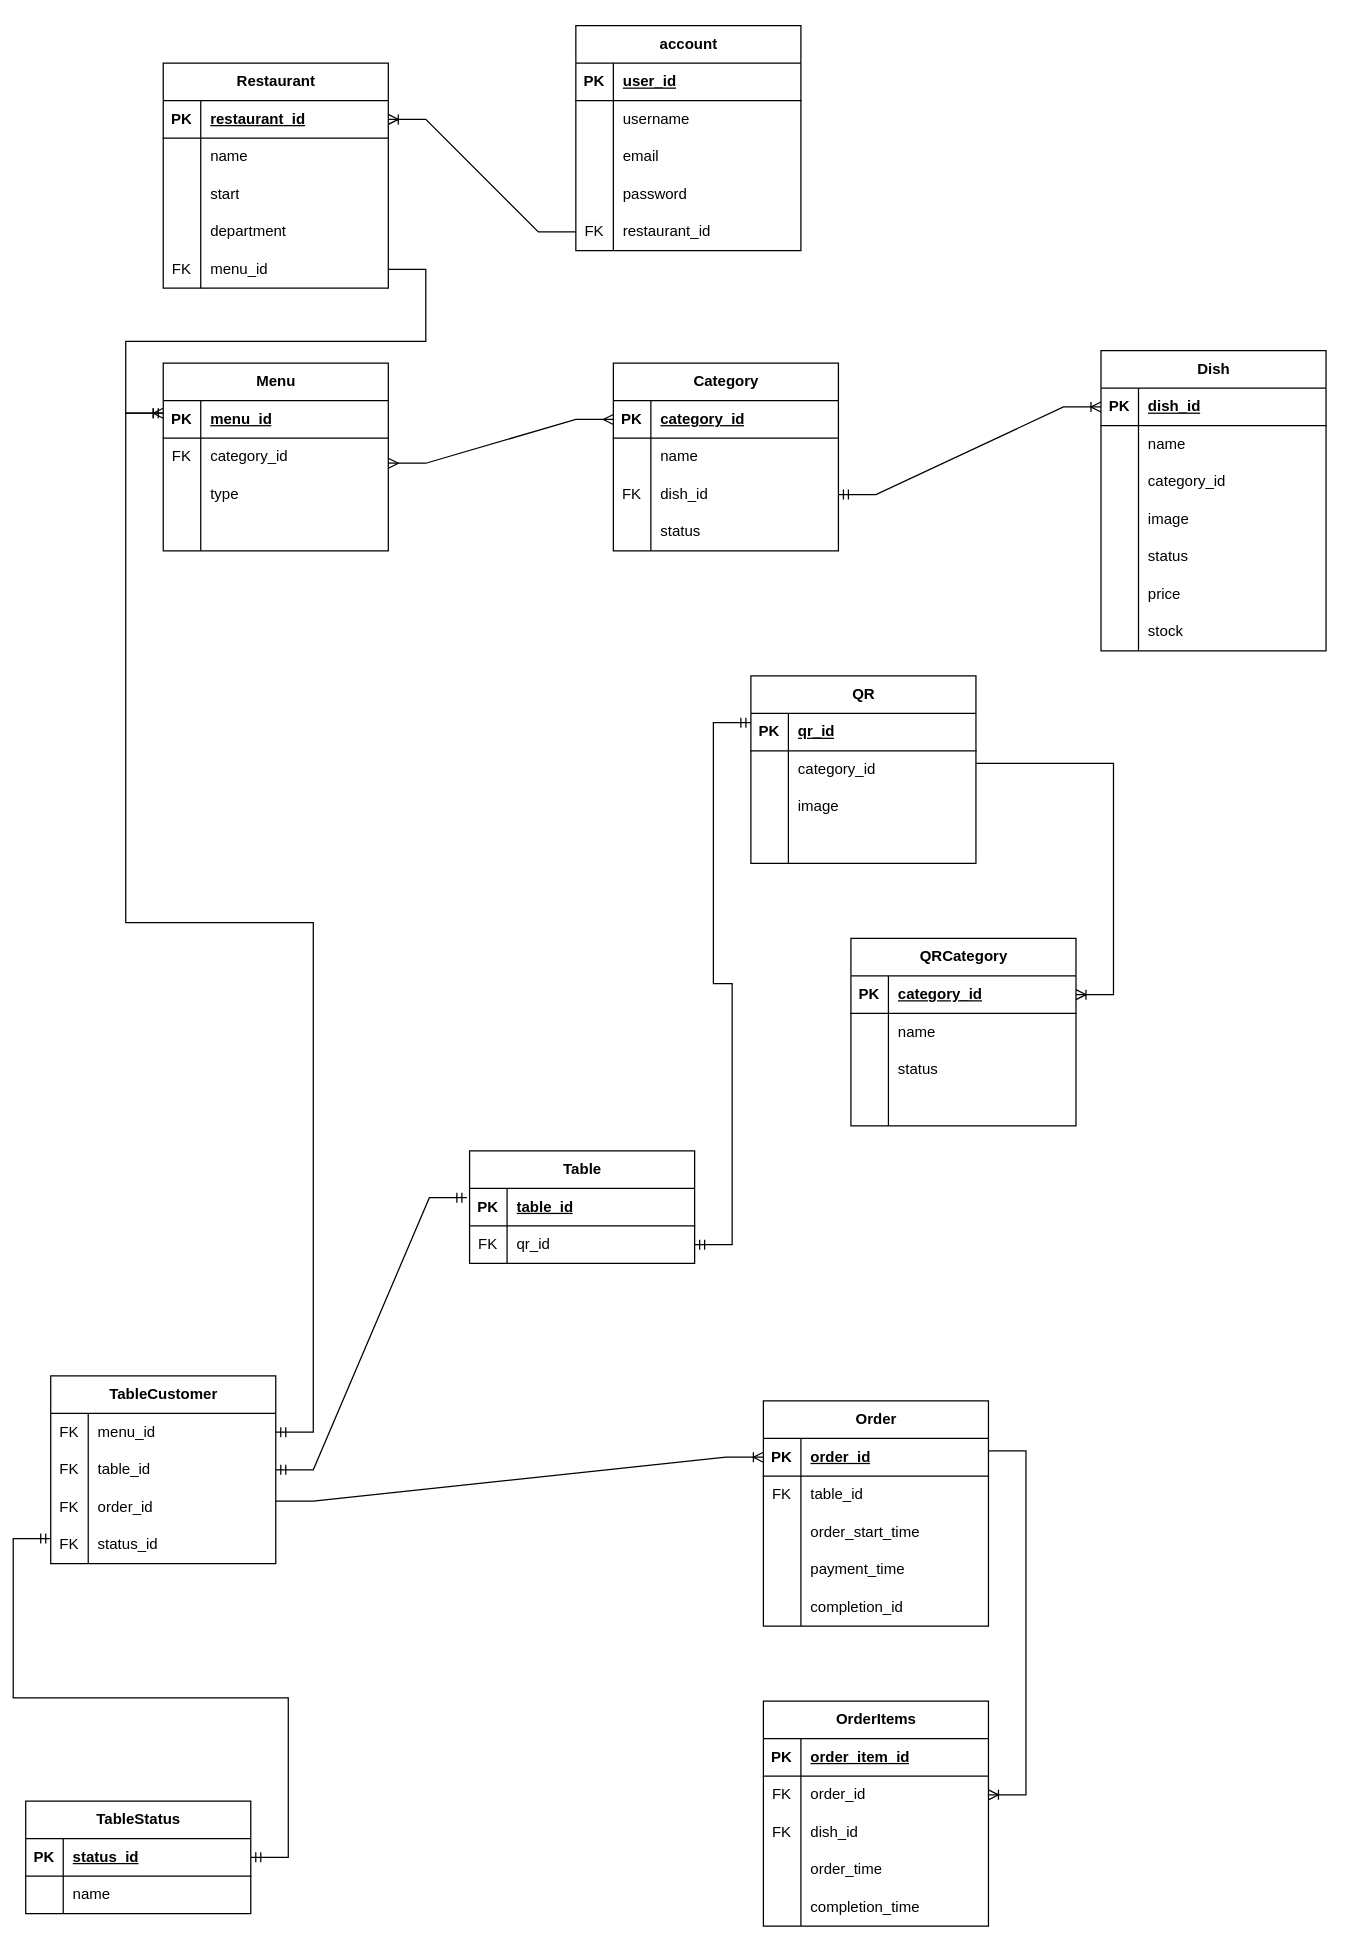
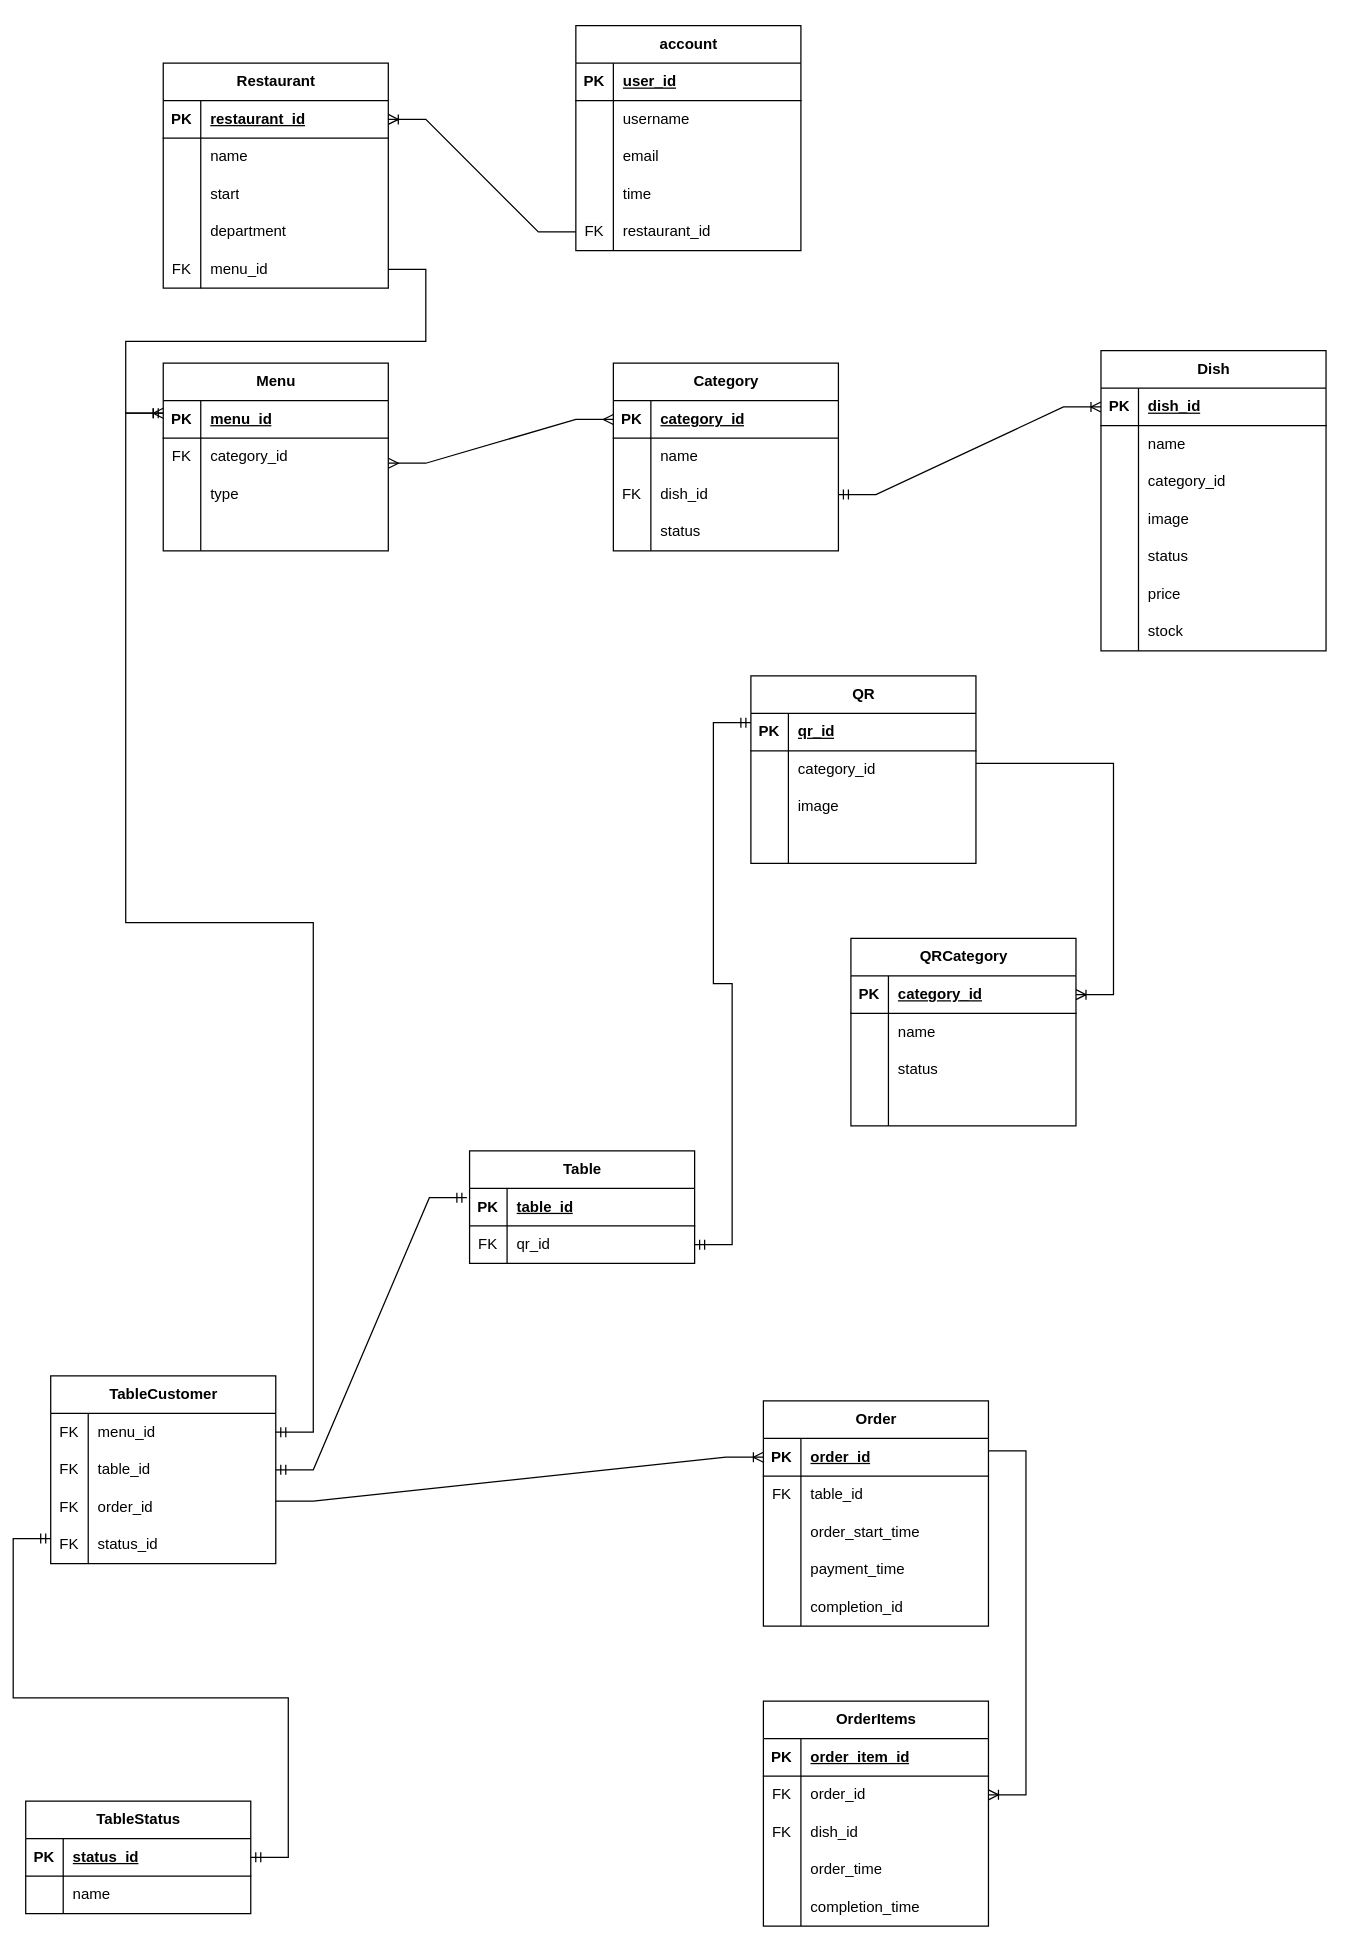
node "password": label "password" -> "time"
